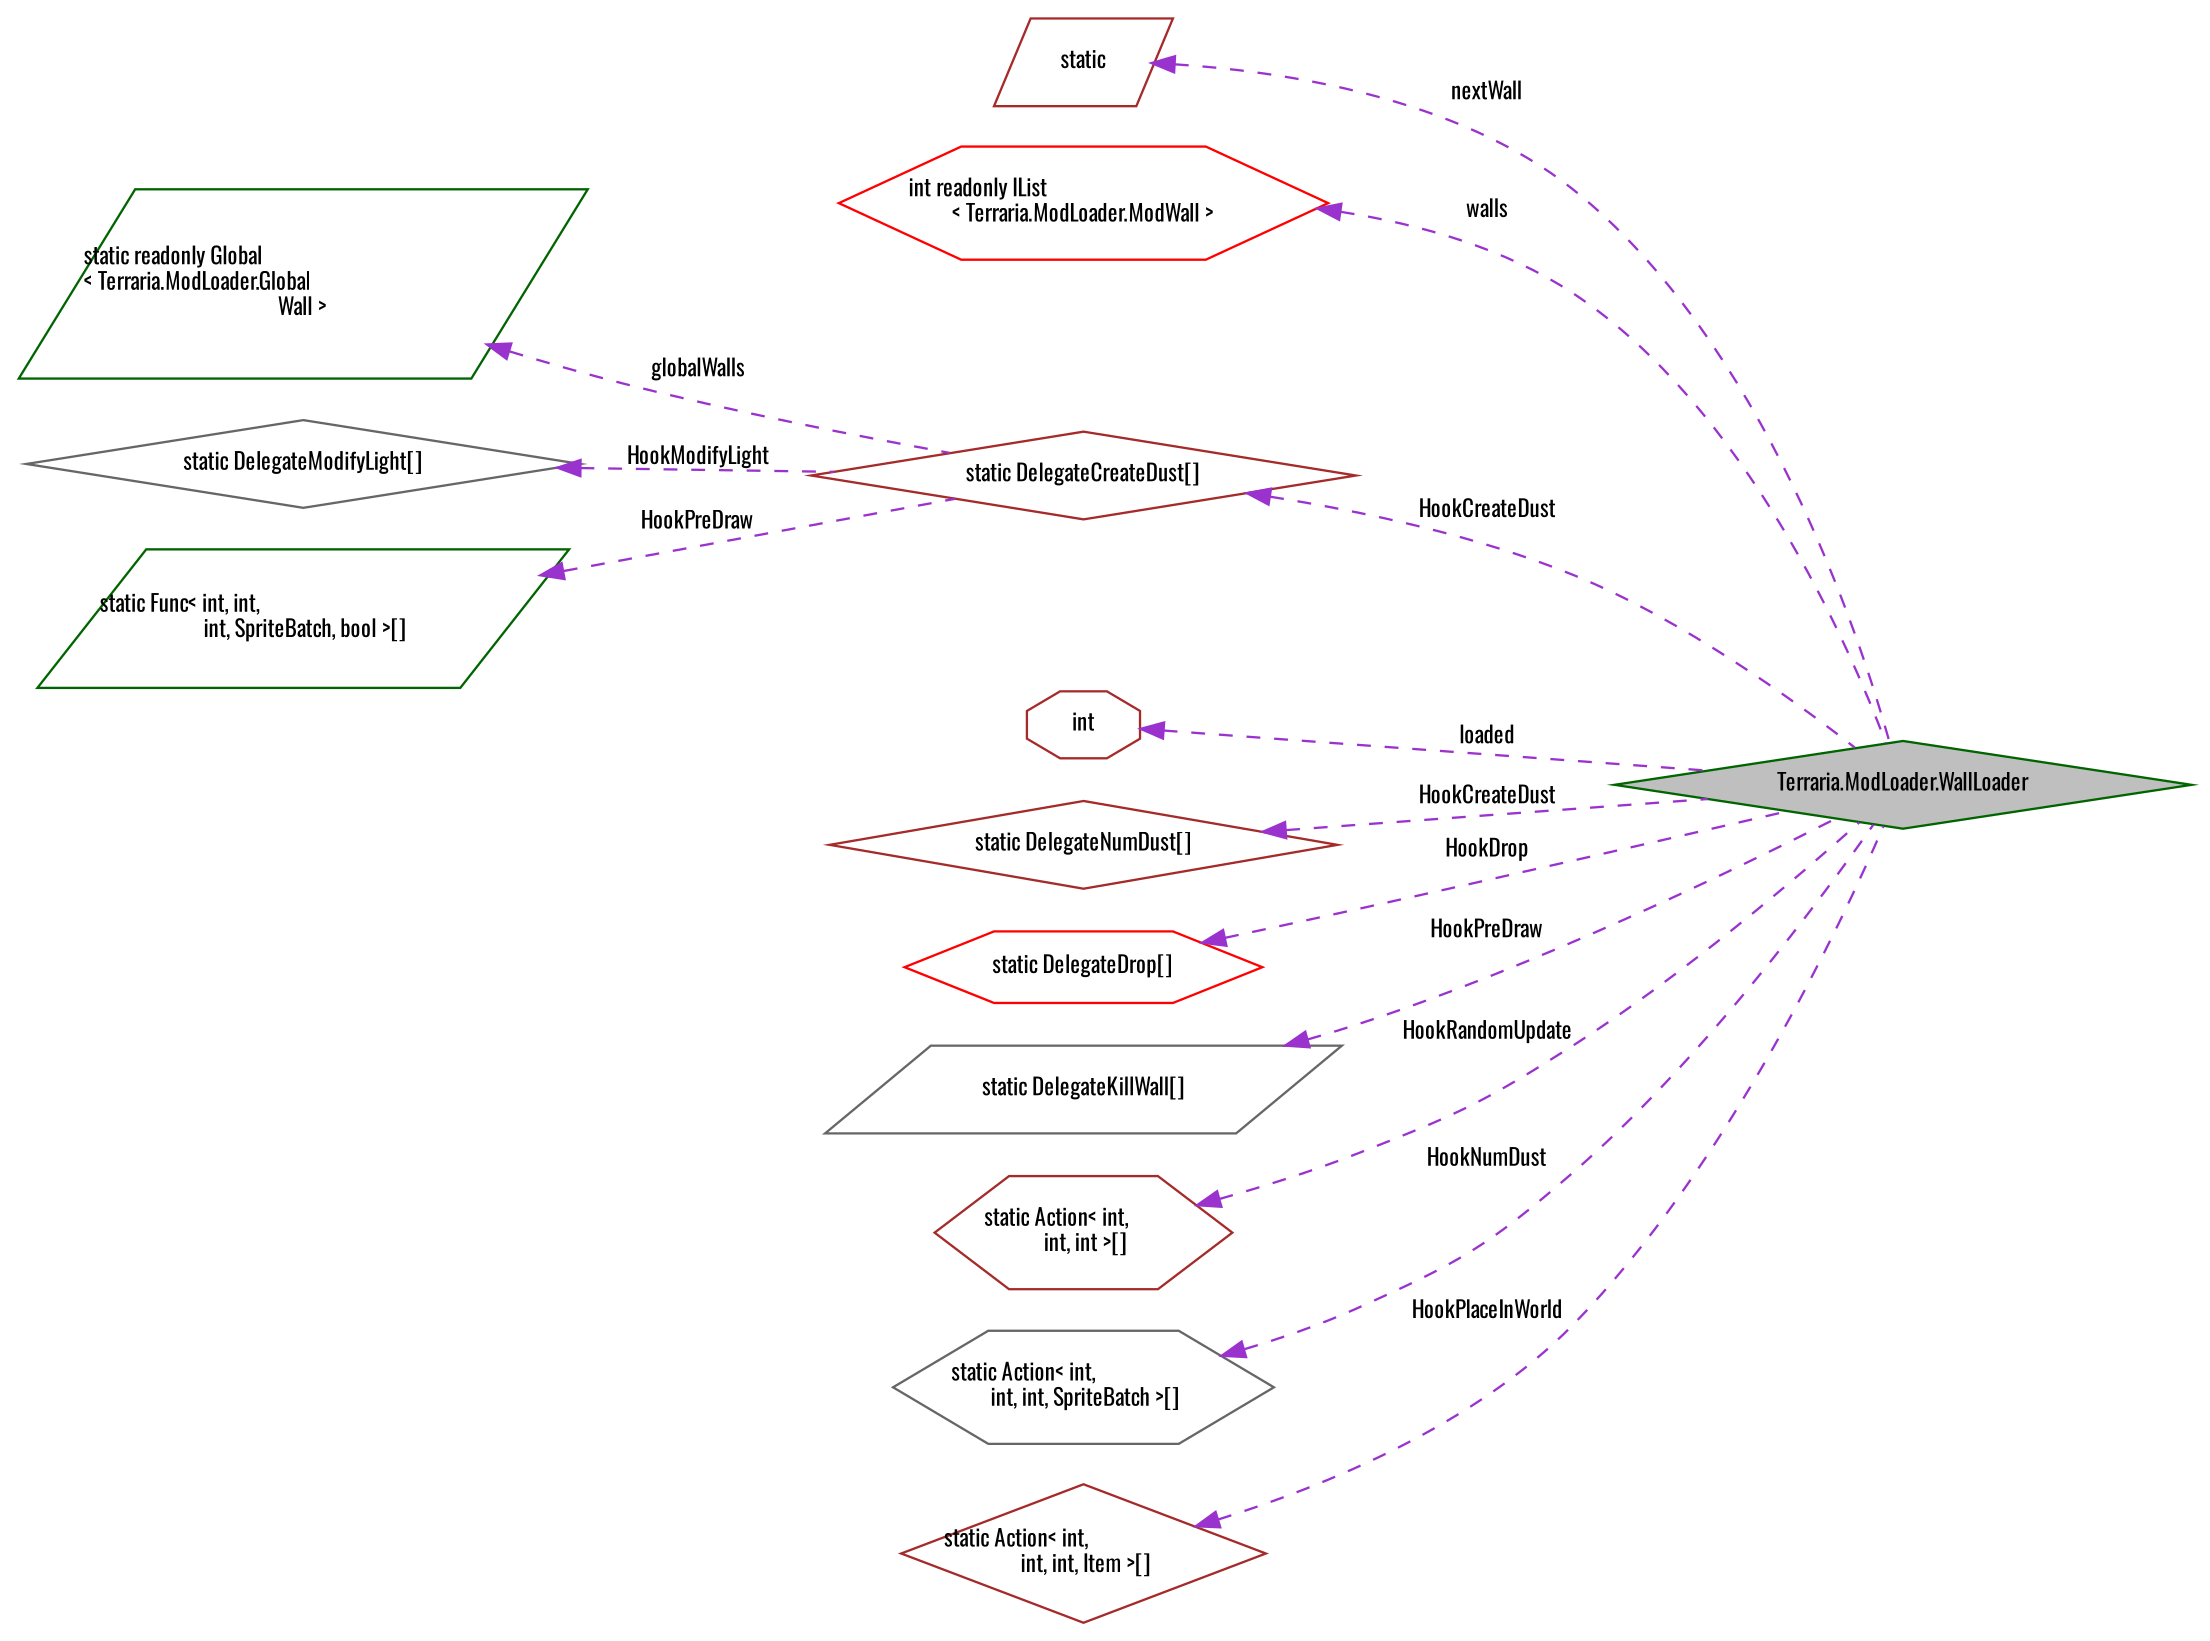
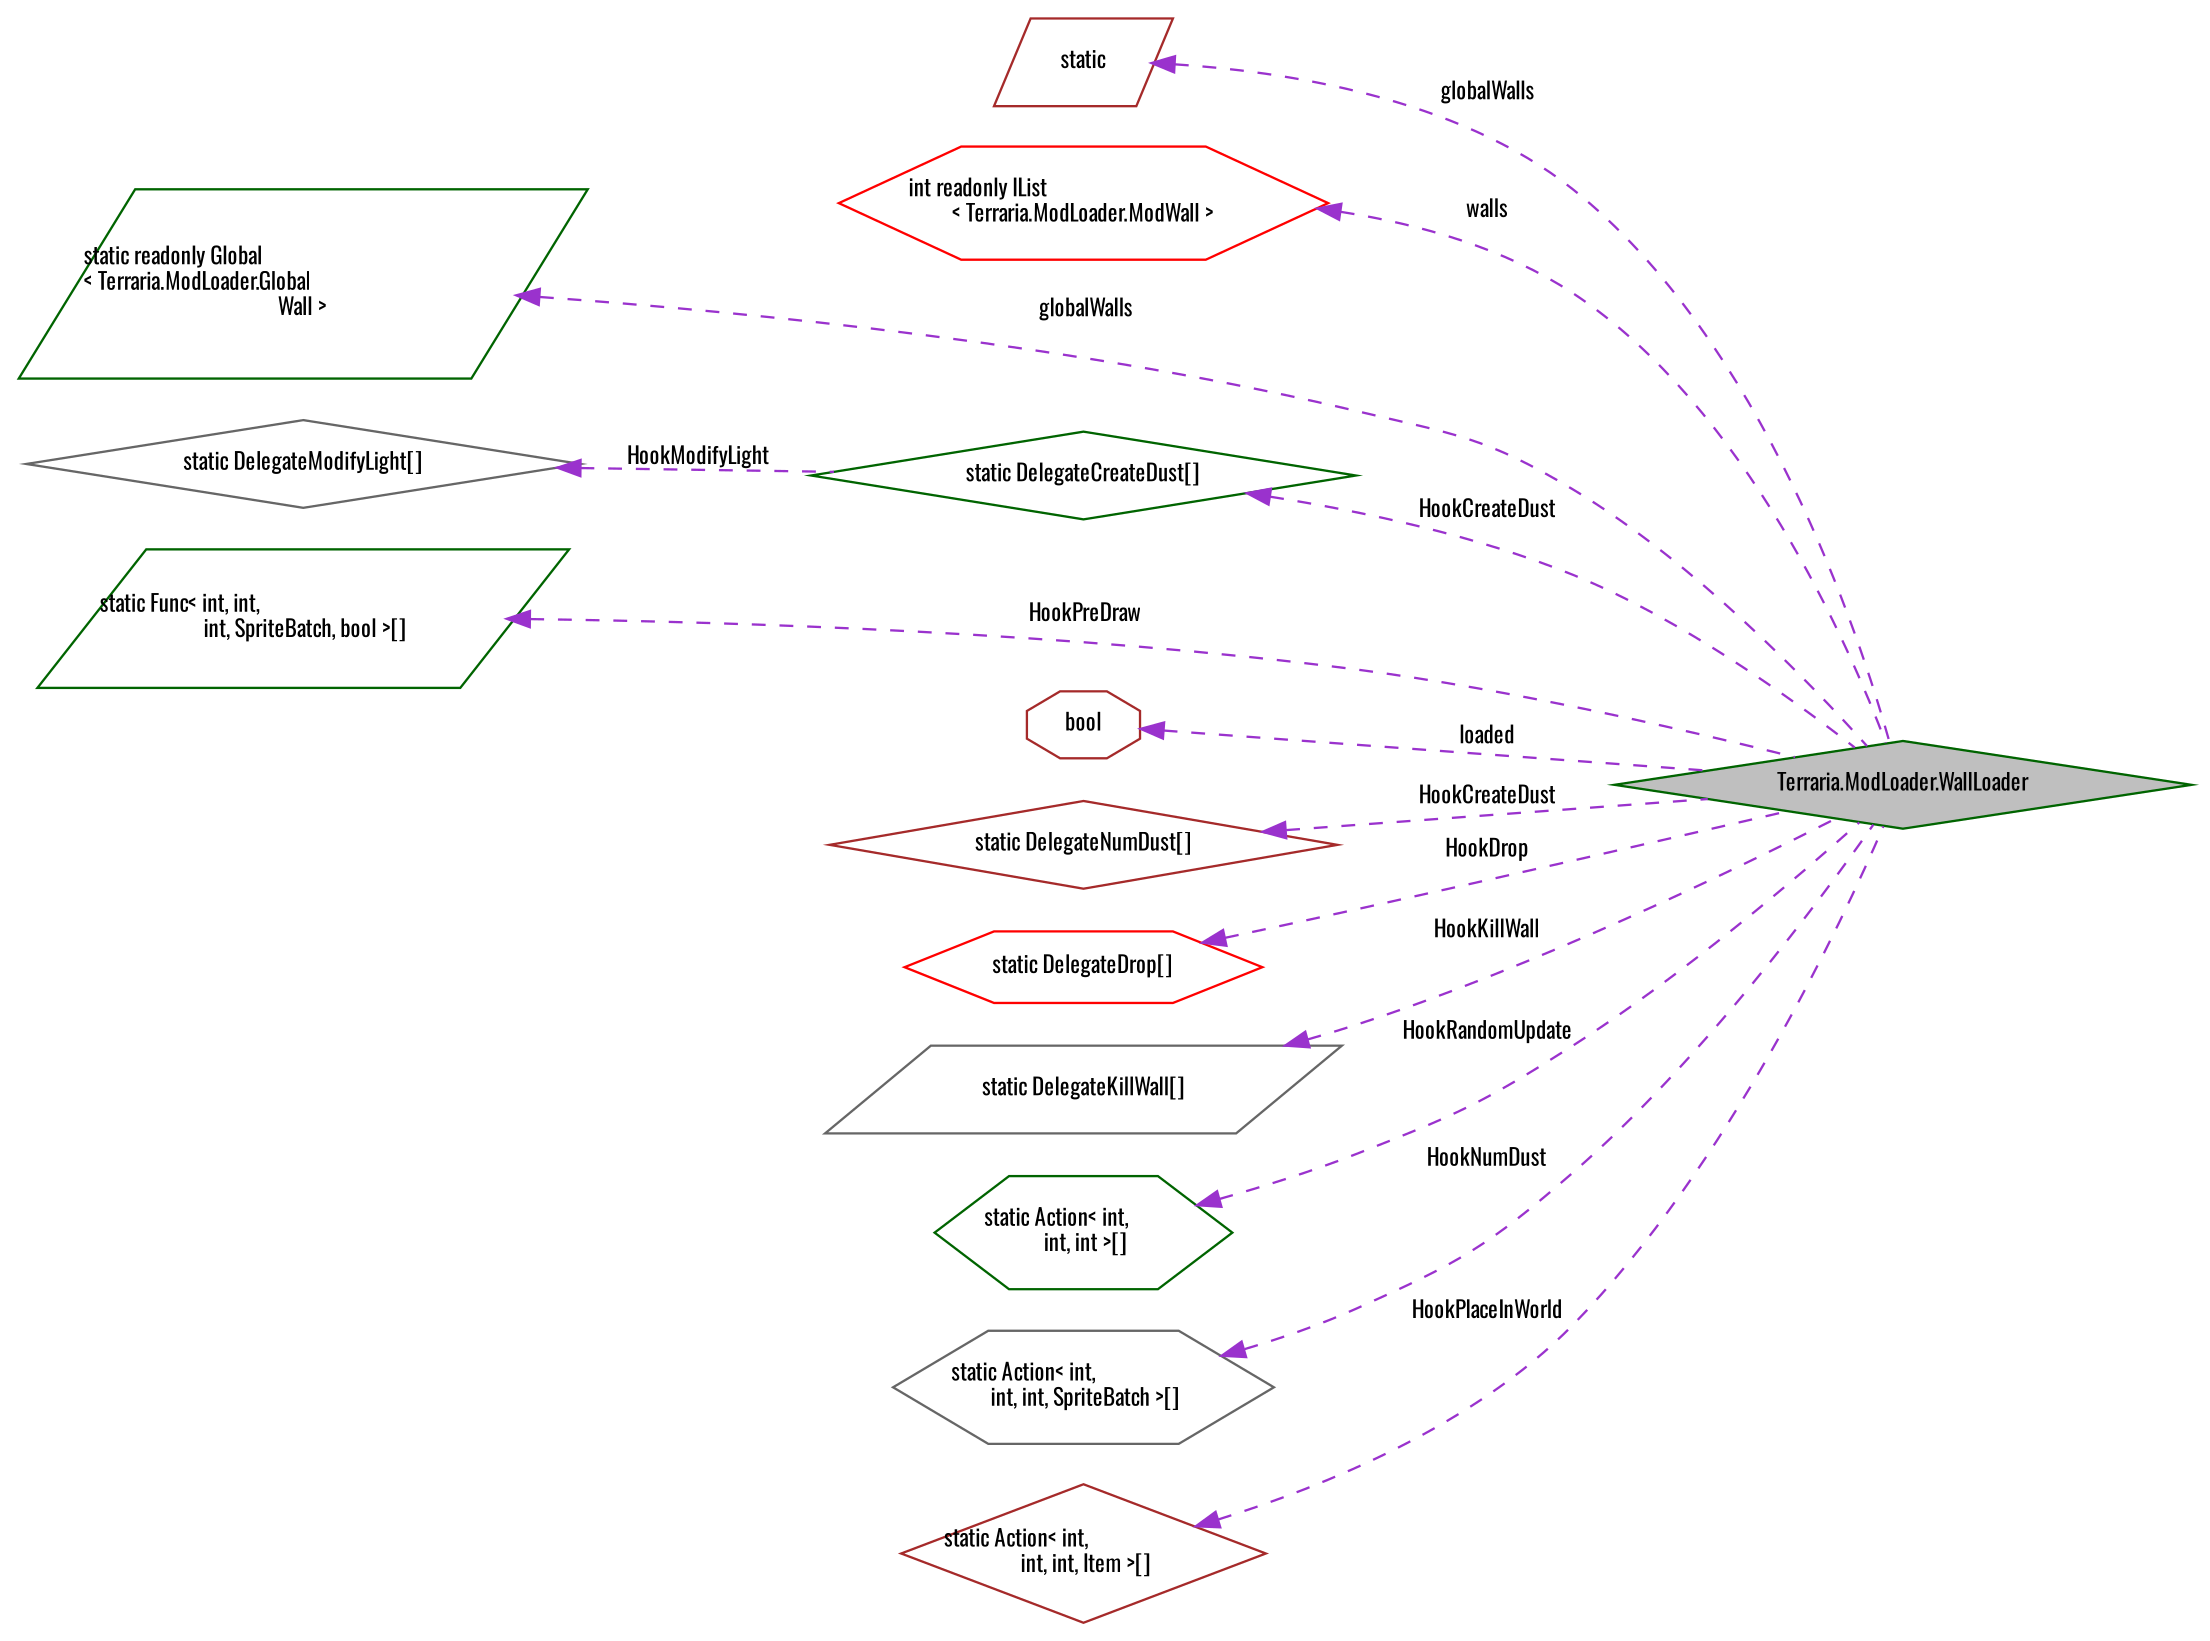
edge "Terraria.ModLoader.WallLoader" -> "static": label " nextWall" -> " globalWalls"
edge "static DelegateCreateDust[]" -> "static readonly Global < Terraria.ModLoader.Global Wall >": now "Terraria.ModLoader.WallLoader" -> "static readonly Global < Terraria.ModLoader.Global Wall >"
node "static DelegateCreateDust[]": color brown -> darkgreen
edge "static DelegateCreateDust[]" -> "static Func< int, int, int, SpriteBatch, bool >[]": now "Terraria.ModLoader.WallLoader" -> "static Func< int, int, int, SpriteBatch, bool >[]"
node "int": label "int" -> "bool"
edge "Terraria.ModLoader.WallLoader" -> "static DelegateKillWall[]": label " HookPreDraw" -> " HookKillWall"
node "static Action< int, int, int >[]": color brown -> darkgreen
